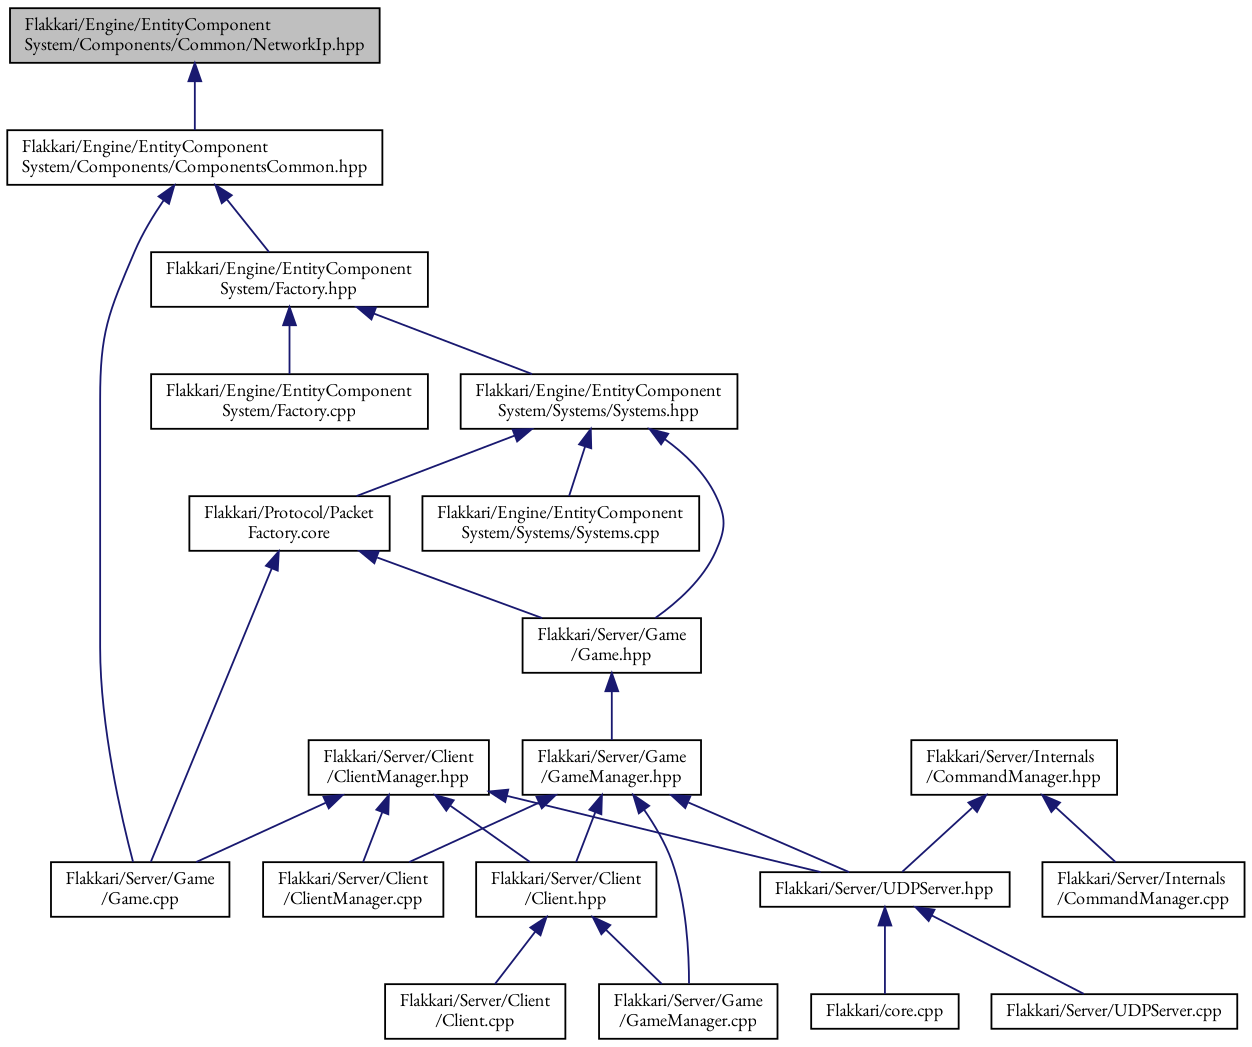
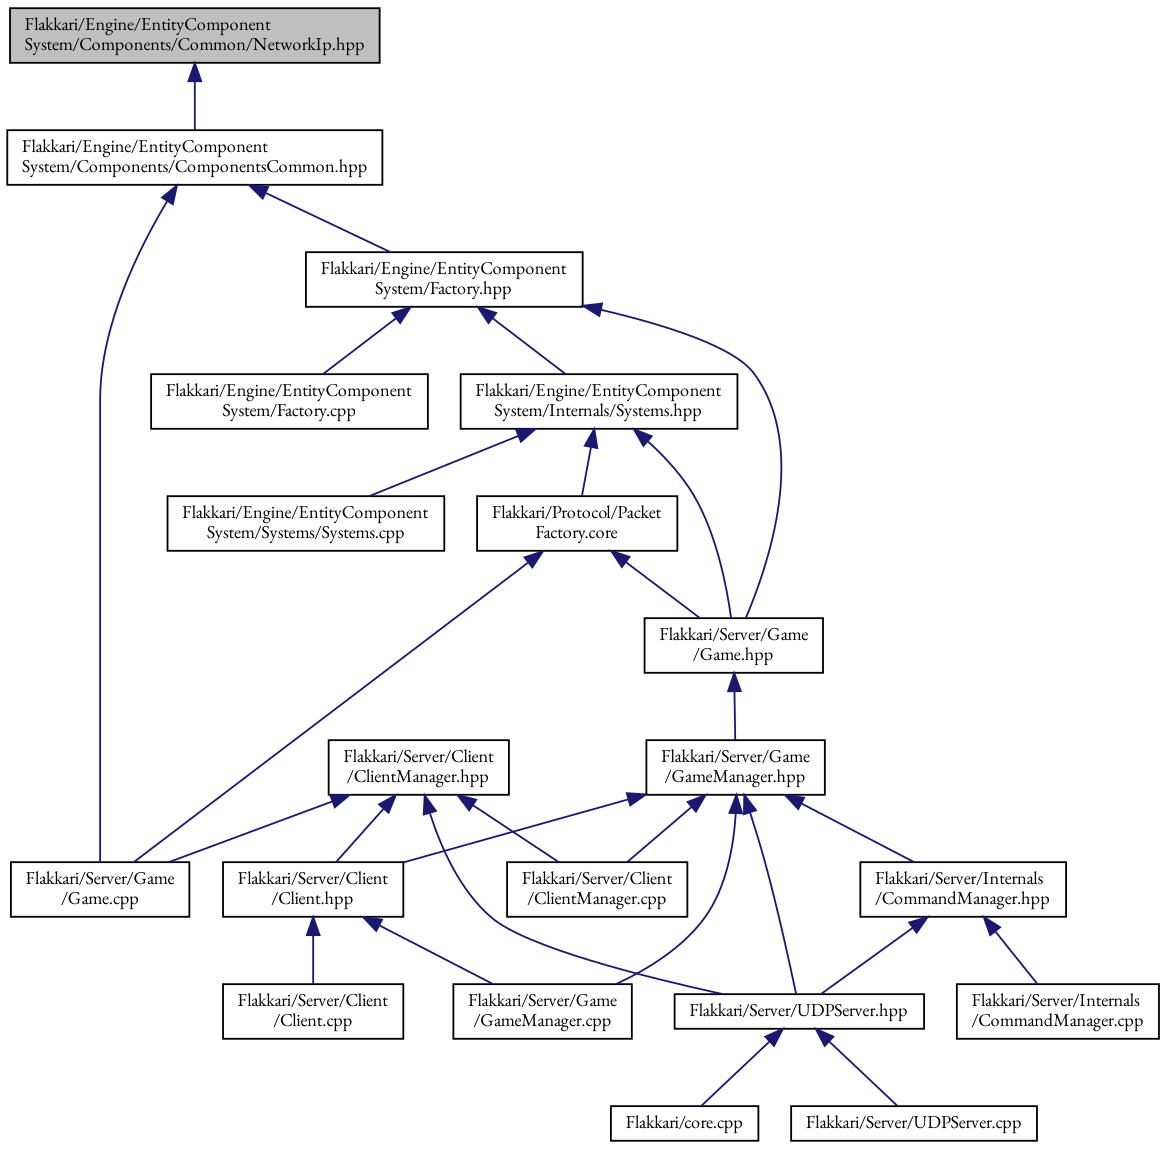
node "Flakkari/Engine/EntityComponent System/Systems/Systems.hpp": label "Flakkari/Engine/EntityComponent System/Systems/Systems.hpp" -> "Flakkari/Engine/EntityComponent System/Internals/Systems.hpp"
edge "Flakkari/Server/Game /Game.hpp" -> "Flakkari/Engine/EntityComponent System/Factory.hpp": added
edge "Flakkari/Server/Internals /CommandManager.hpp" -> "Flakkari/Server/Game /GameManager.hpp": added
